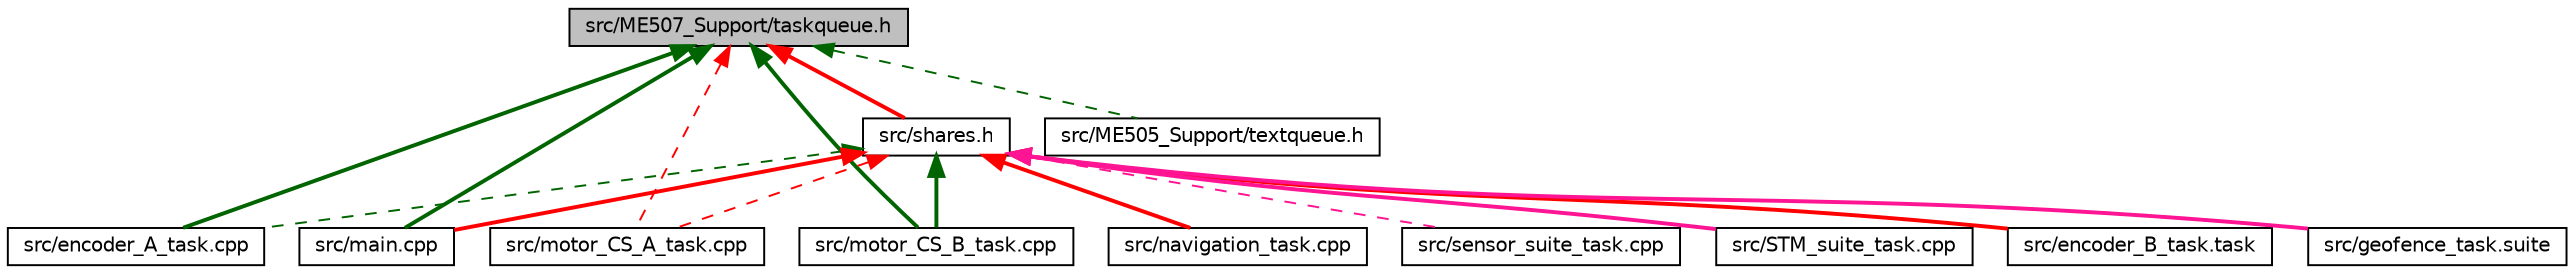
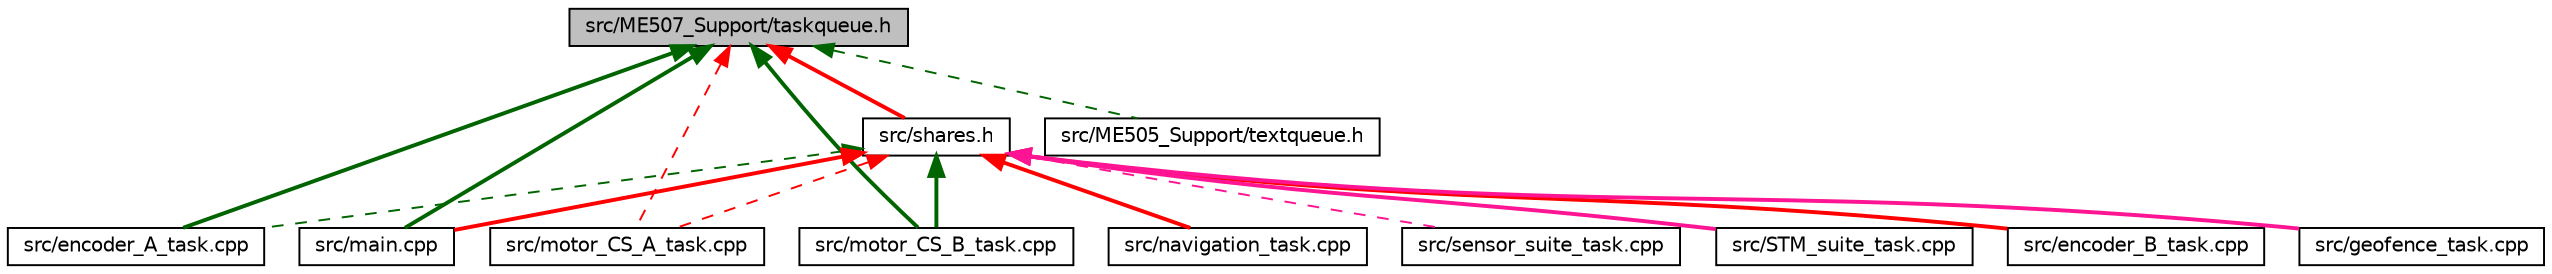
node "src/encoder_B_task.task": label "src/encoder_B_task.task" -> "src/encoder_B_task.cpp"
node "src/geofence_task.suite": label "src/geofence_task.suite" -> "src/geofence_task.cpp"
